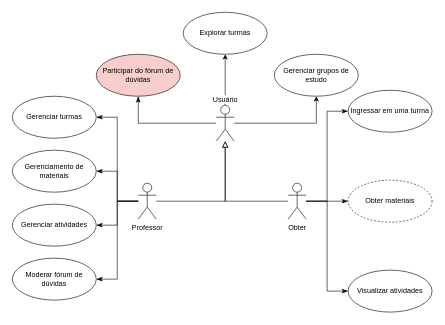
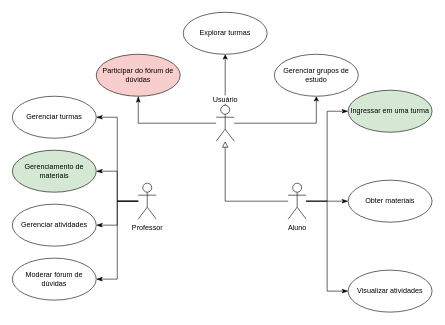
node "Ingressar em uma turma": fillcolor #ffffff -> #d5e8d4
node "Gerenciamento de materiais": fillcolor #ffffff -> #d5e8d4
edge "Professor" -> "Usuário": removed
node "Obter materiais": style dashed -> solid
node "Obter": label "Obter" -> "Aluno"
